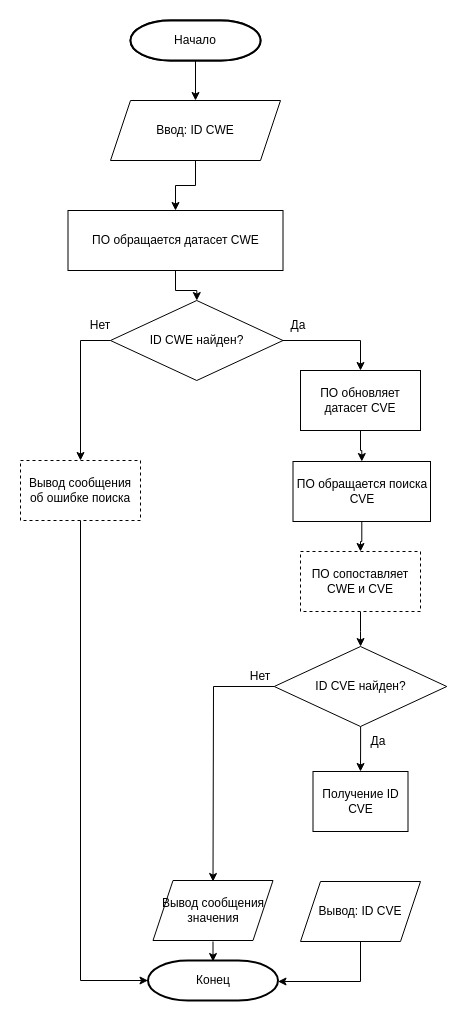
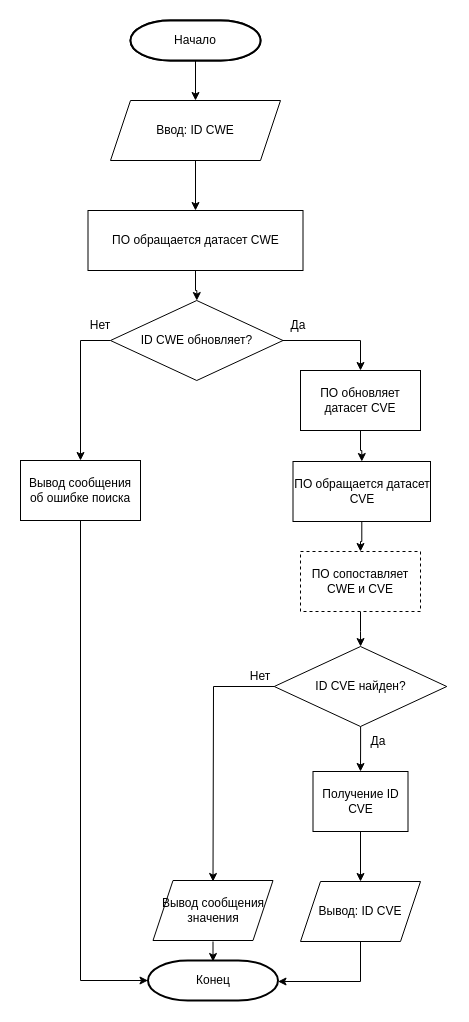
node "ПО обращается датасет CWE": moved (176, 241) -> (196, 241)
node "ID CWE найден?": label "ID CWE найден?" -> "ID CWE обновляет?"
node "Вывод сообщения об ошибке поиска": style dashed -> solid
node "ПО обращается поиска CVE": label "ПО обращается поиска CVE" -> "ПО обращается датасет CVE"
edge "Получение ID CVE" -> "Вывод: ID CVE": added
